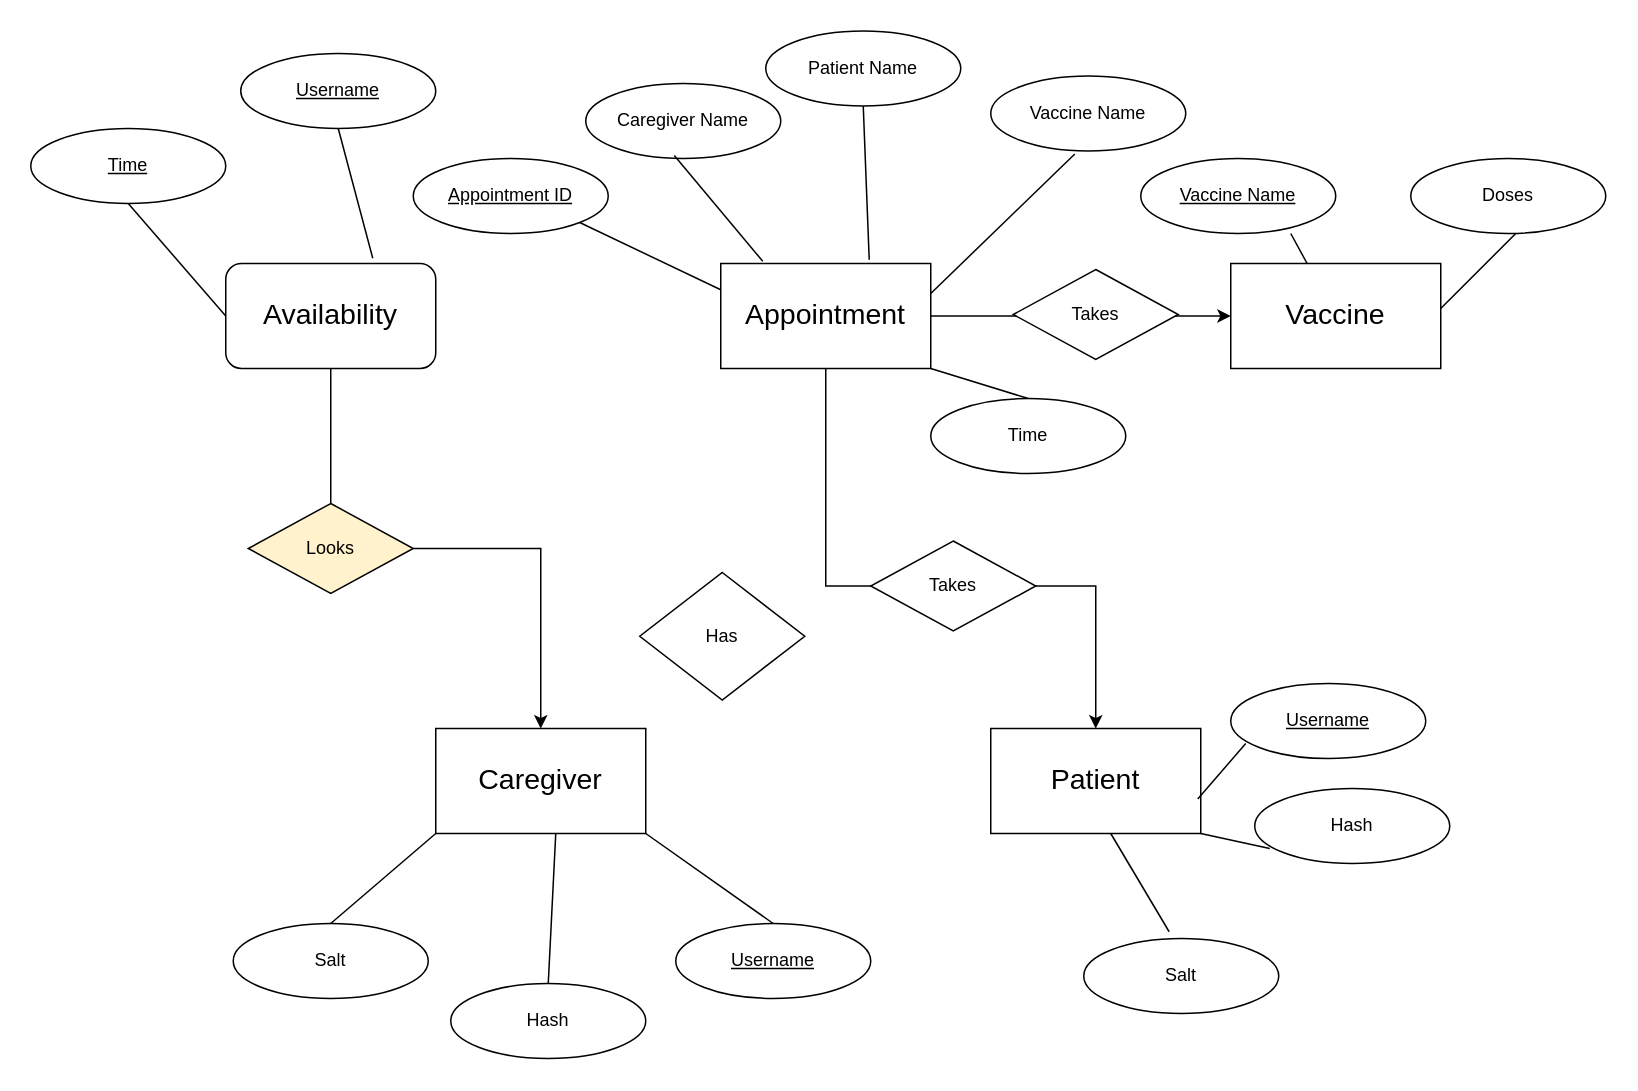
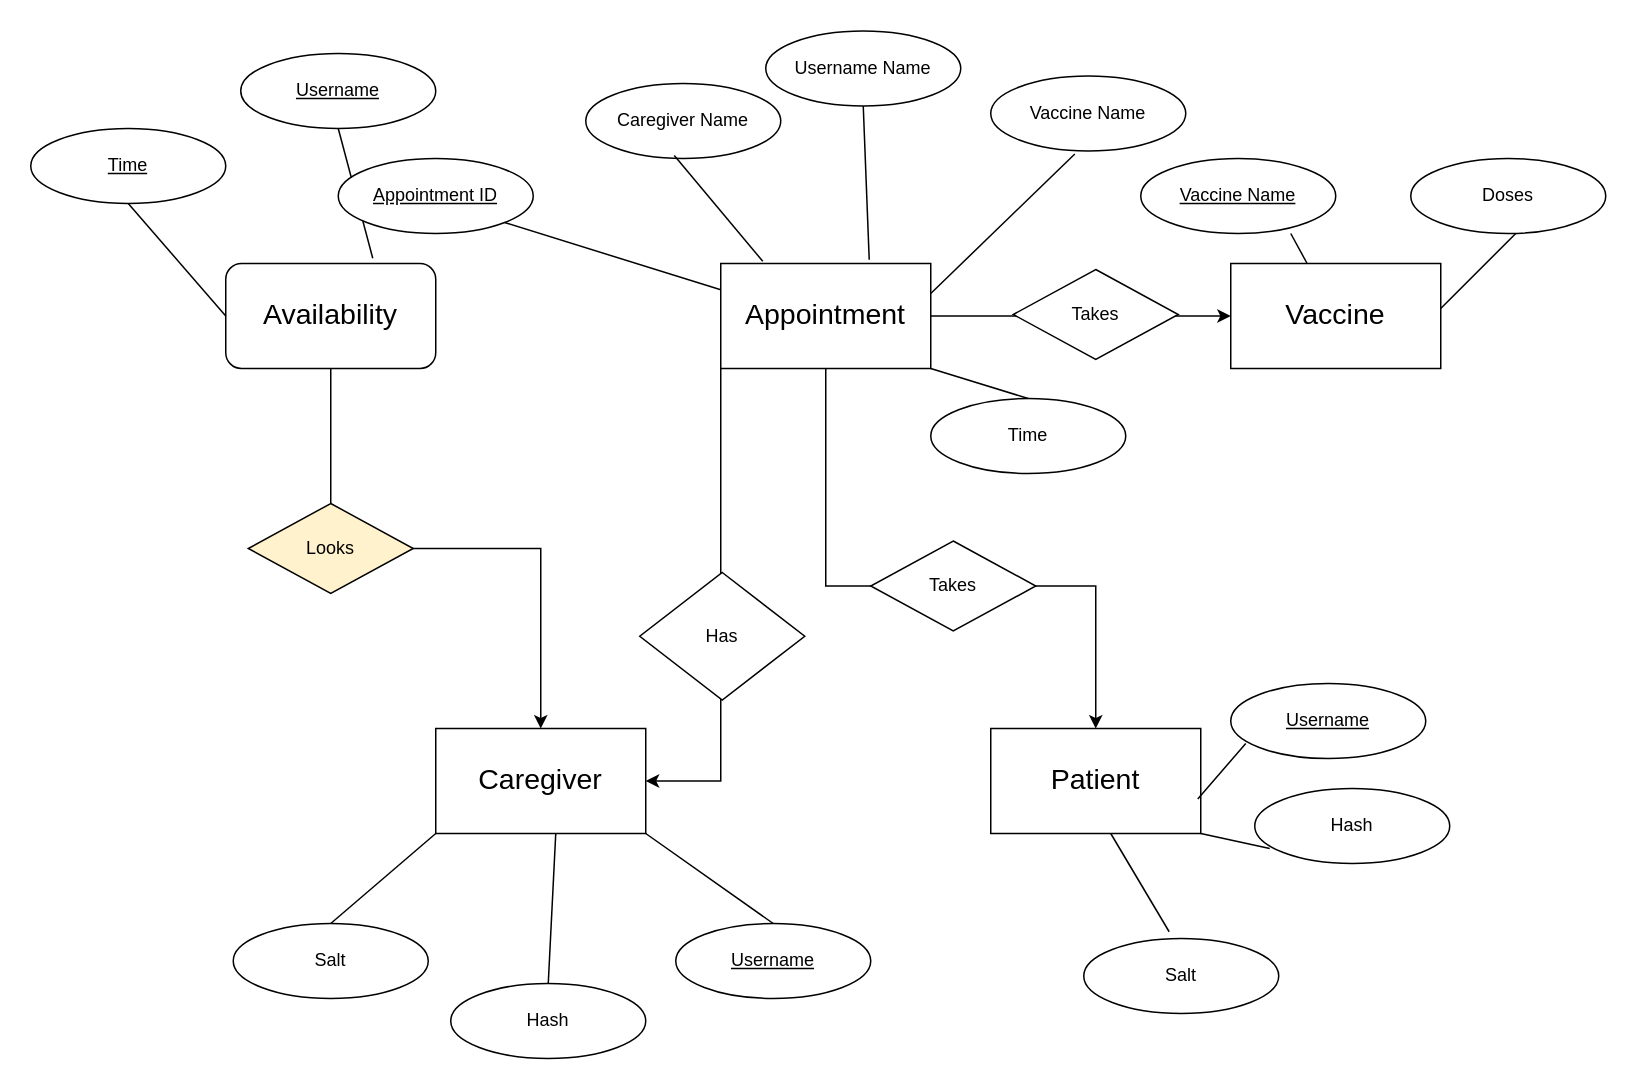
node "Patient Name": label "Patient Name" -> "Username Name"
node "Appointment ID": moved (511, 196) -> (436, 196)
edge "Appointment" -> "Caregiver": added
